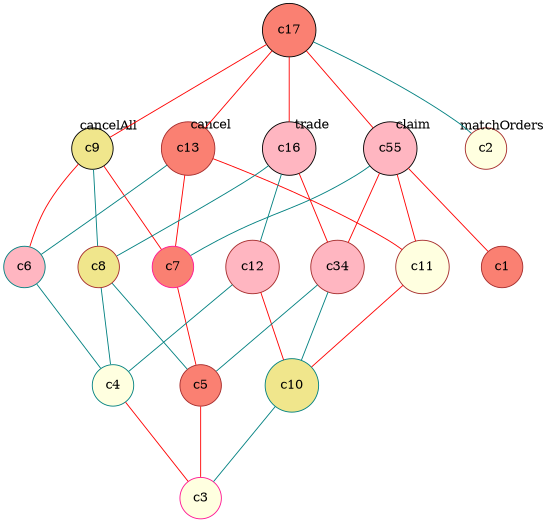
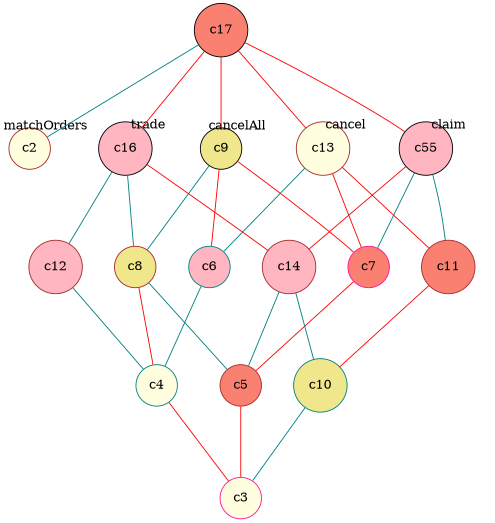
node "c13": fillcolor salmon -> lightyellow
edge "c55" -- "c11": color red -> teal
node "c34": label "c34" -> "c14"
node "c11": fillcolor lightyellow -> salmon
node "c1": removed
edge "c8" -- "c4": color teal -> red
edge "c12" -- "c10": removed
